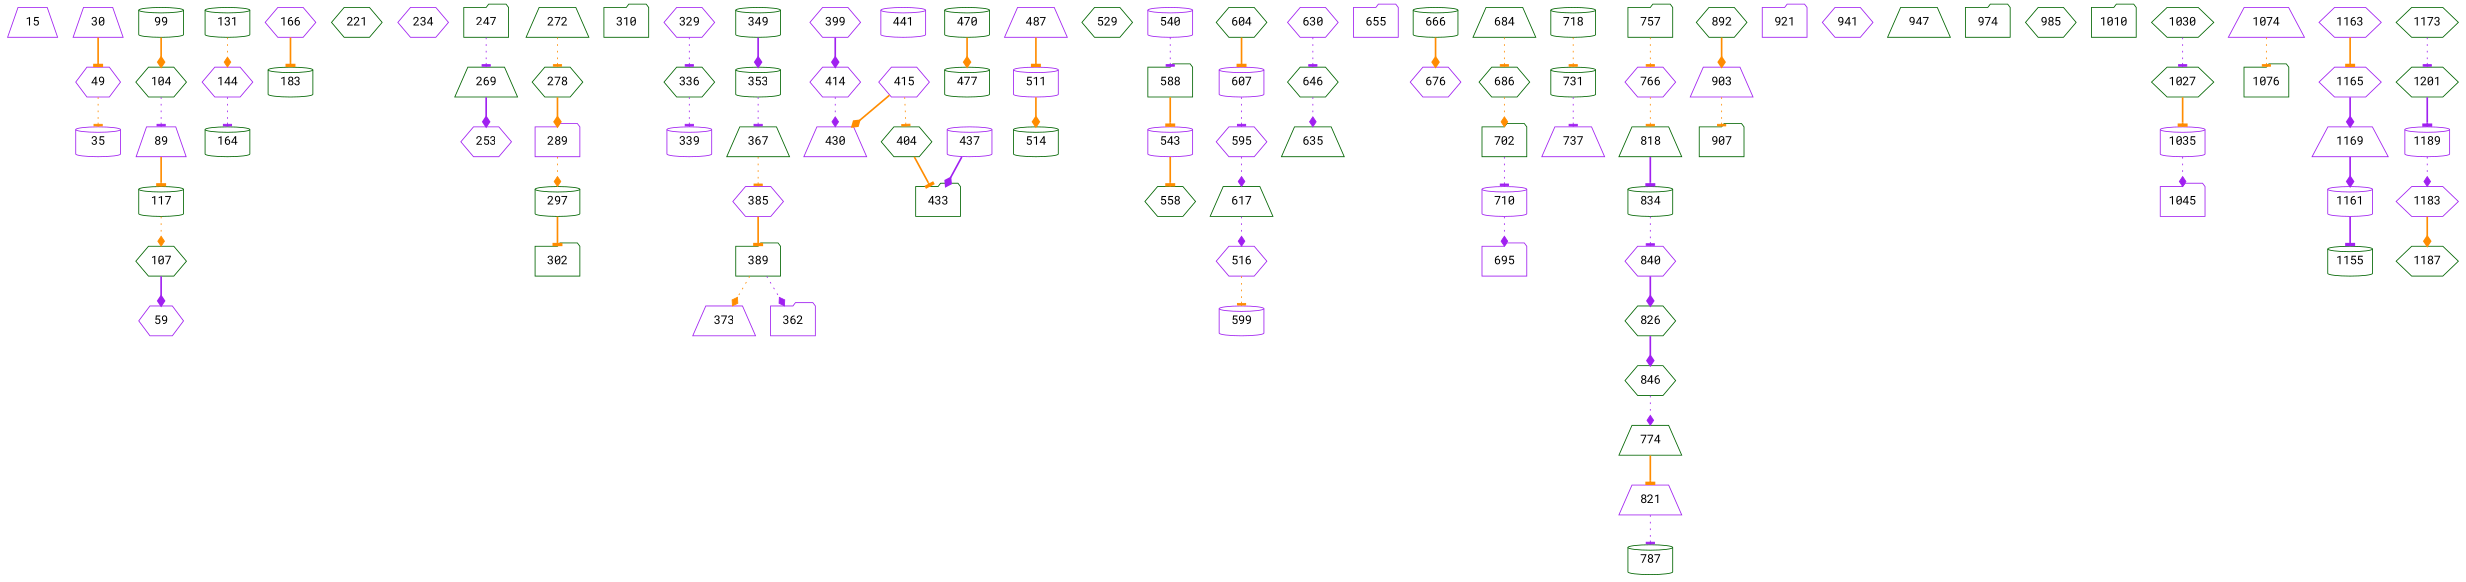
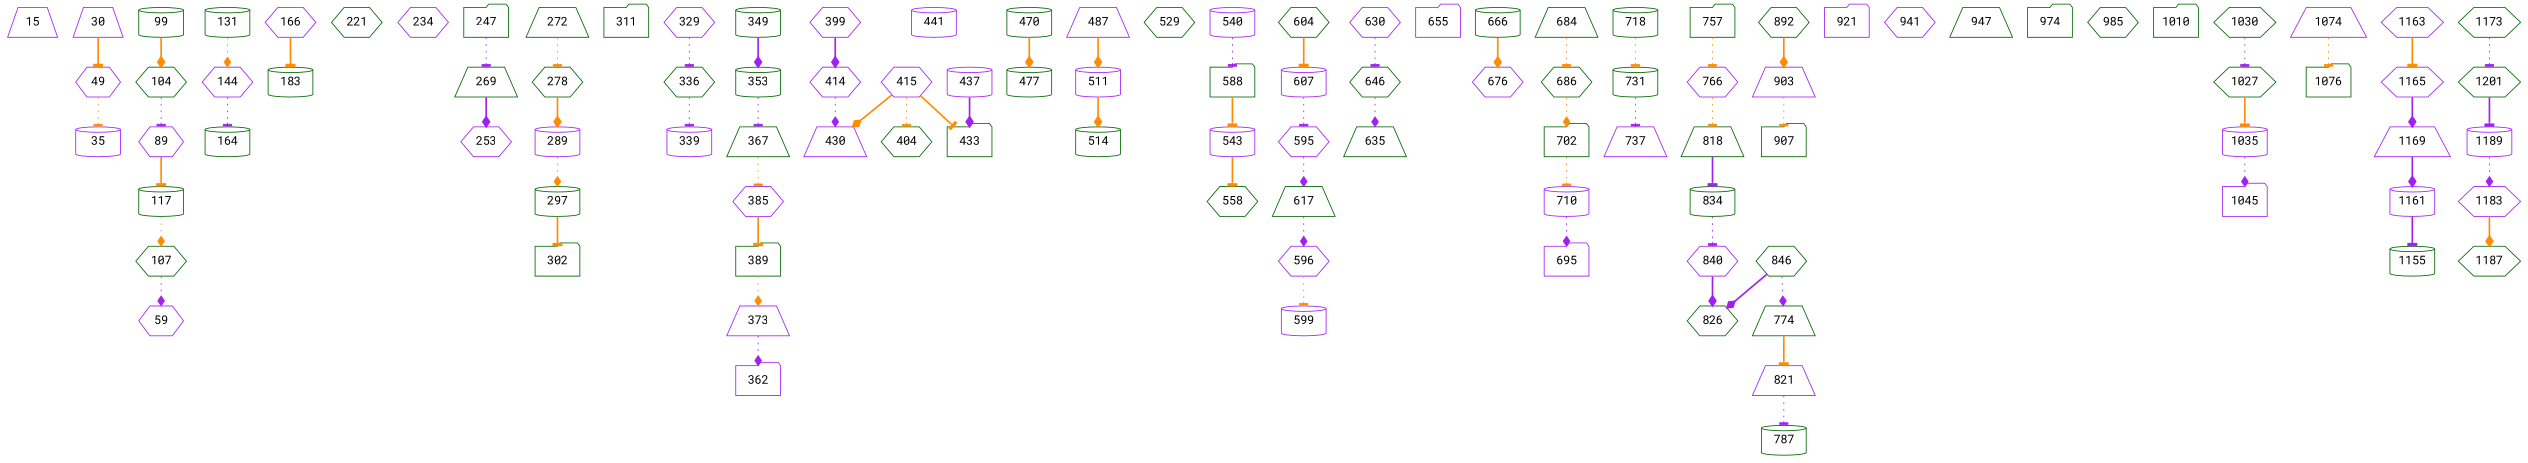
node "310": label "310" -> "311"
edge "487" -> "511": arrowhead tee -> diamond
node "89": shape trapezium -> hexagon
node "289": shape folder -> cylinder
edge "404" -> "433": now "415" -> "433"
edge "702" -> "710": color purple -> darkorange
node "516": label "516" -> "596"
edge "107" -> "59": style bold -> dotted
edge "389" -> "362": now "373" -> "362"
edge "826" -> "846": reversed
